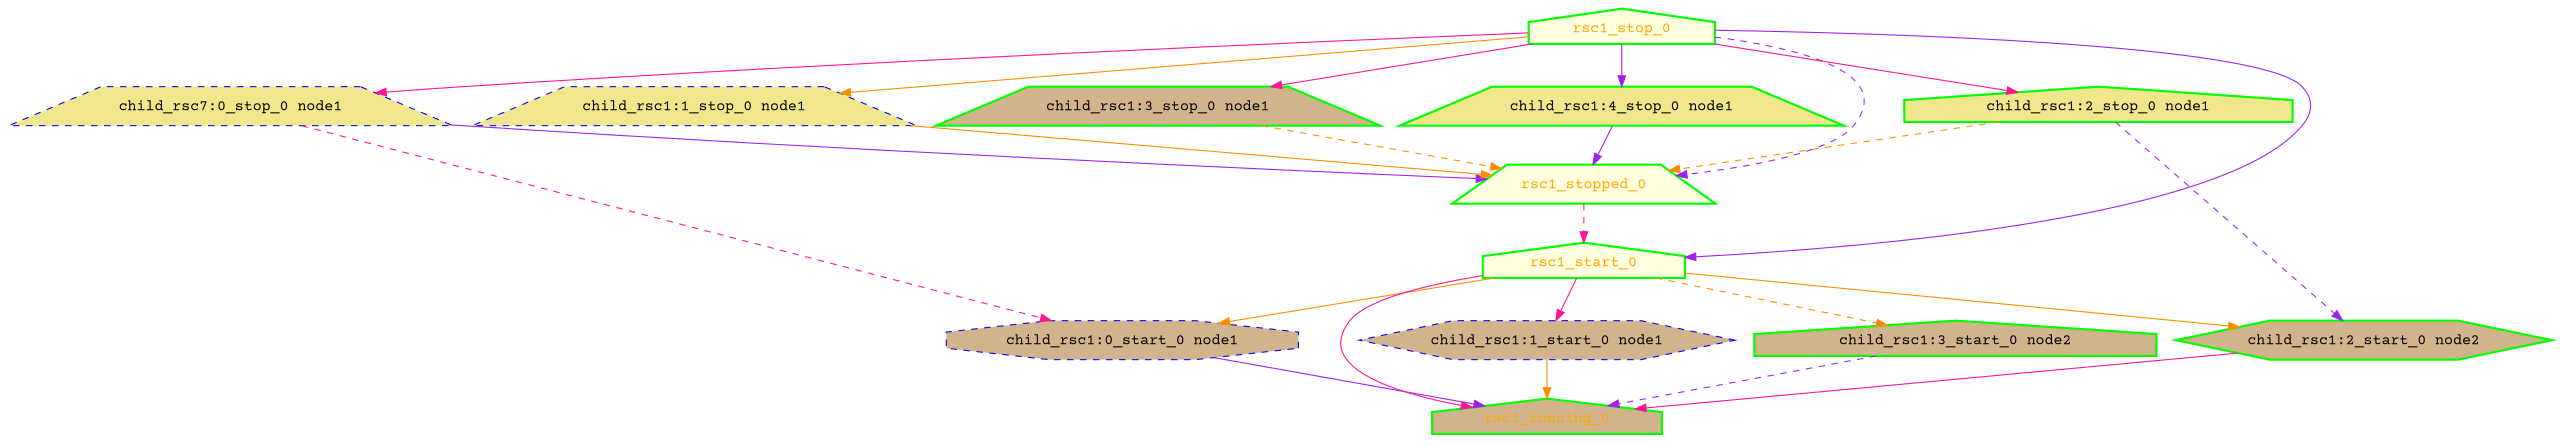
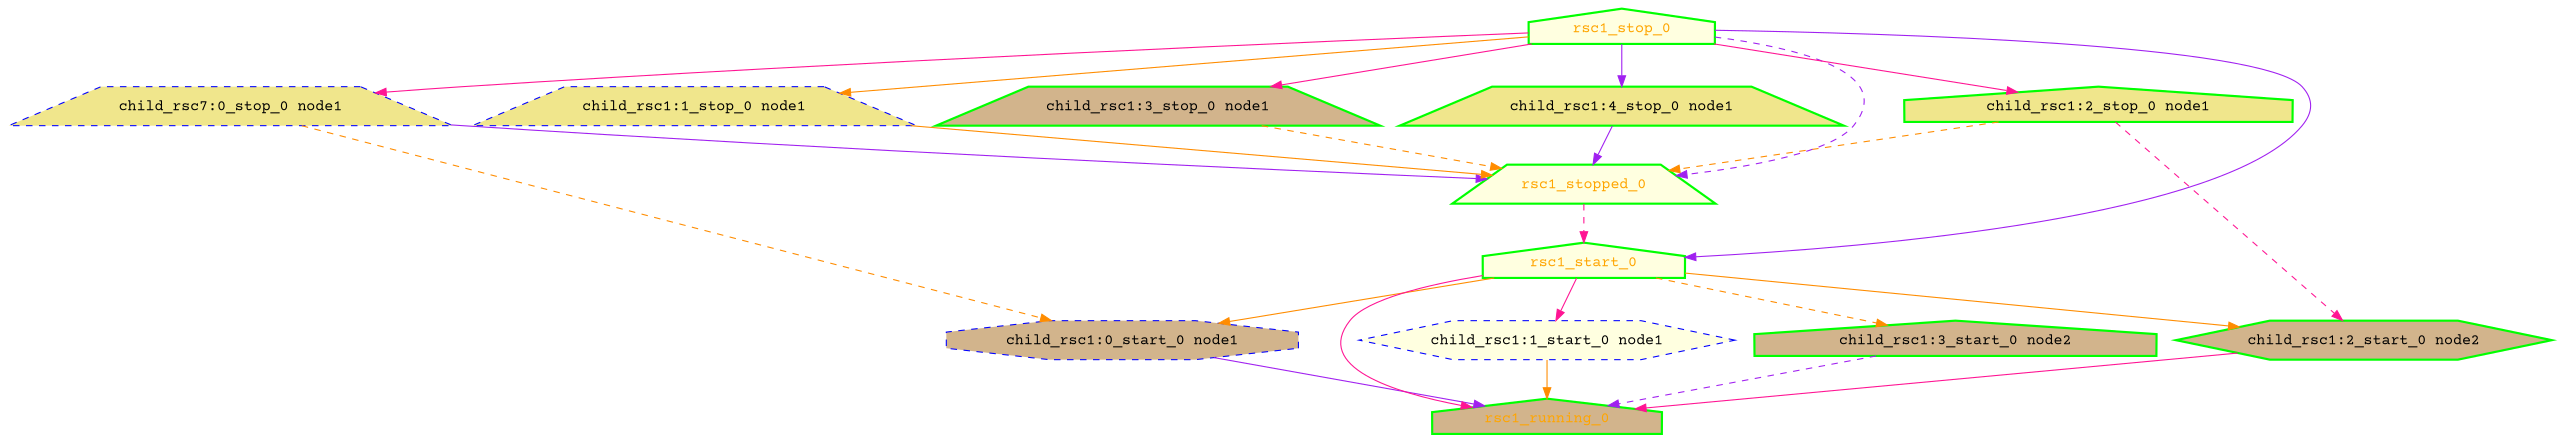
edge "child_rsc1:2_stop_0 node1" -> "child_rsc1:2_start_0 node2": color purple -> deeppink
edge "child_rsc7:0_stop_0 node1" -> "child_rsc1:0_start_0 node1": color deeppink -> darkorange
node "child_rsc1:1_start_0 node1": fillcolor tan -> lightyellow
